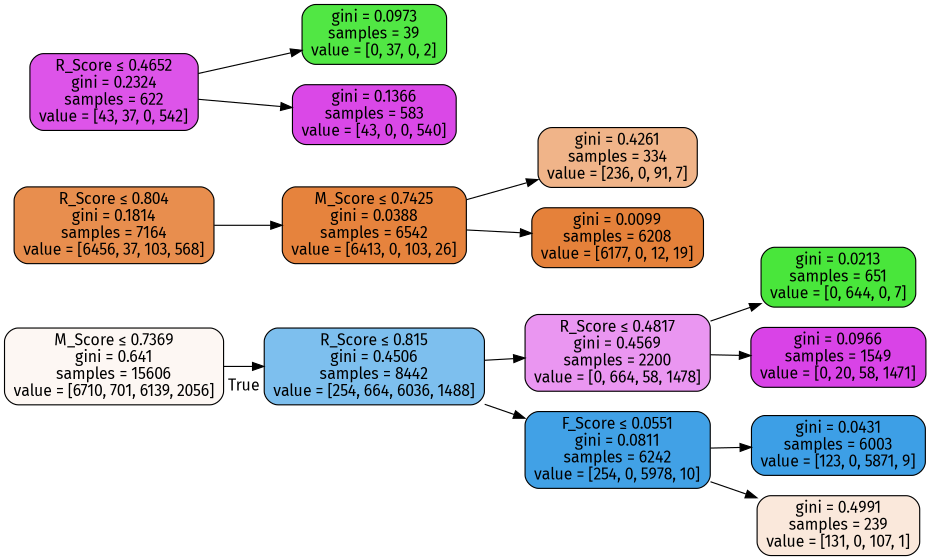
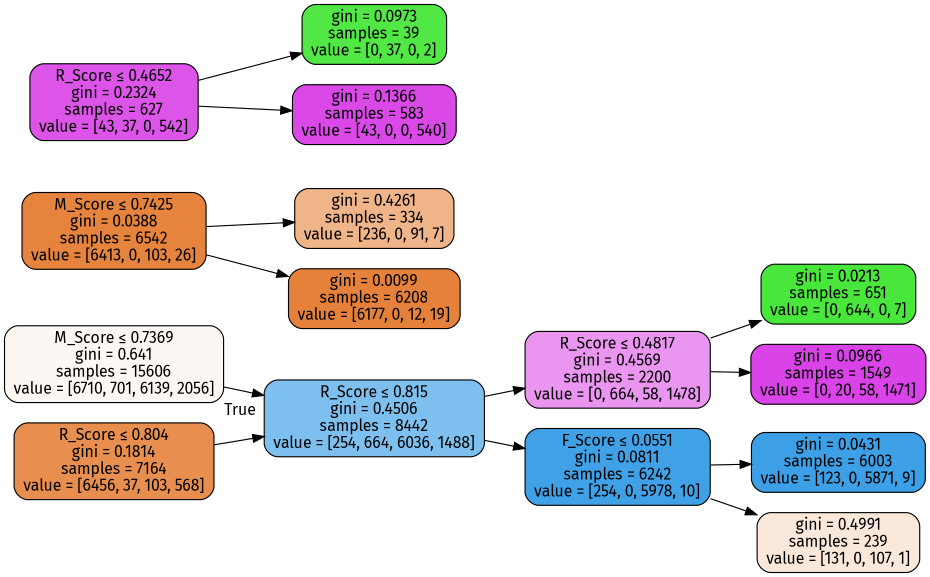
node "R_Score ≤ 0.4652": text "samples = 622" -> "samples = 627"
edge "R_Score ≤ 0.804" -> "M_Score ≤ 0.7425": now "R_Score ≤ 0.804" -> "R_Score ≤ 0.815"
